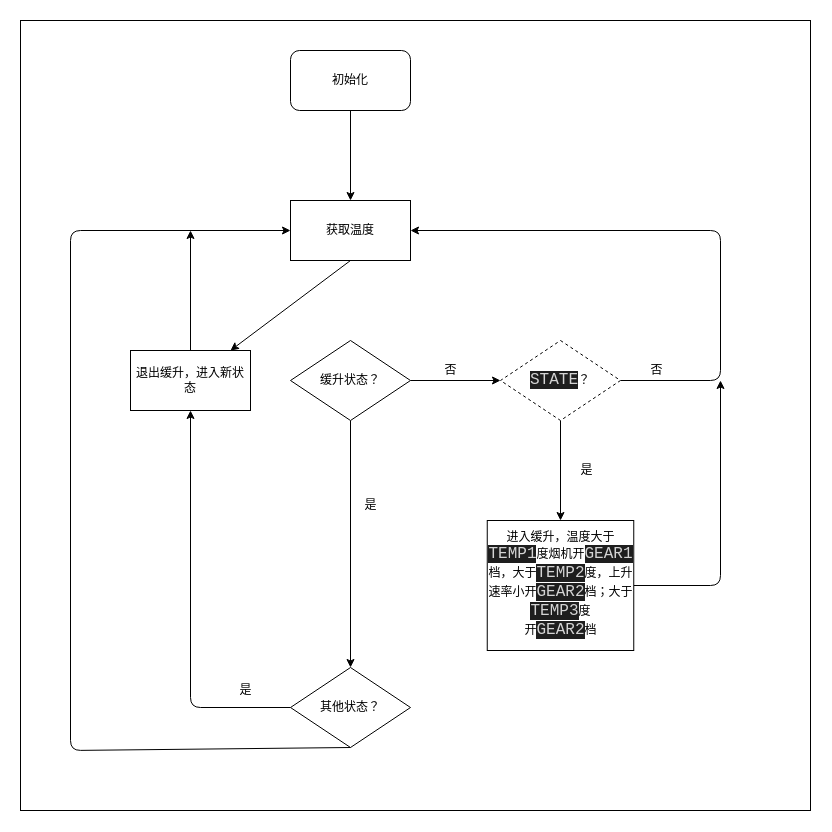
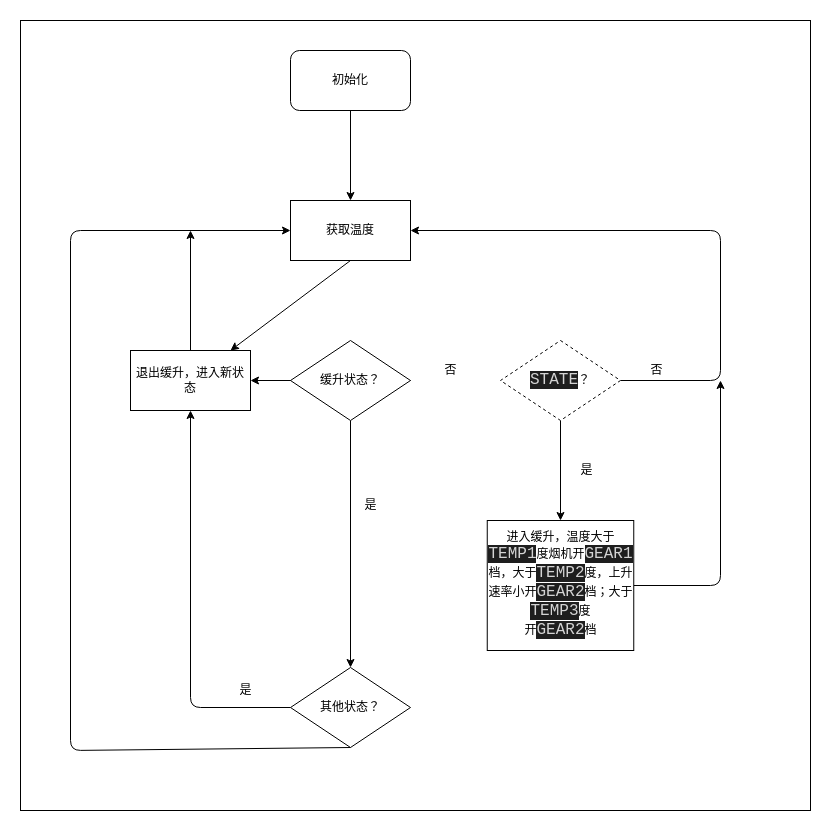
edge "缓升状态？" -> "STATE？": now "缓升状态？" -> "退出缓升，进入新状态"
